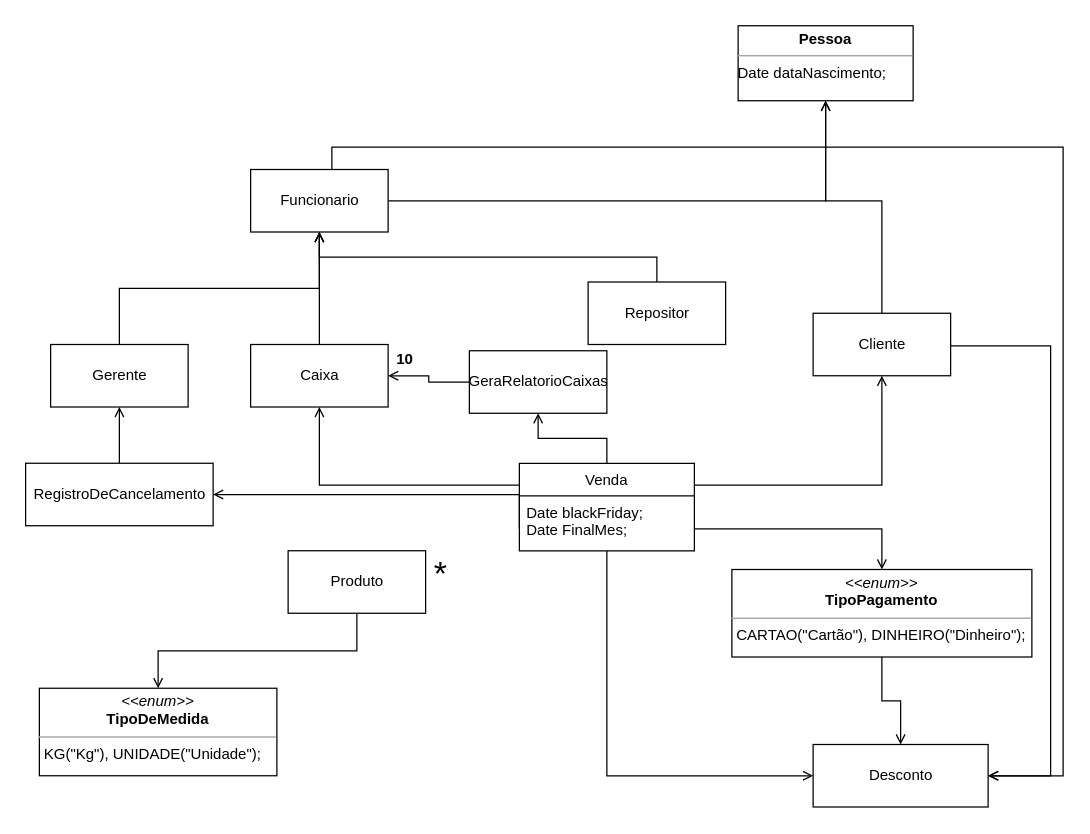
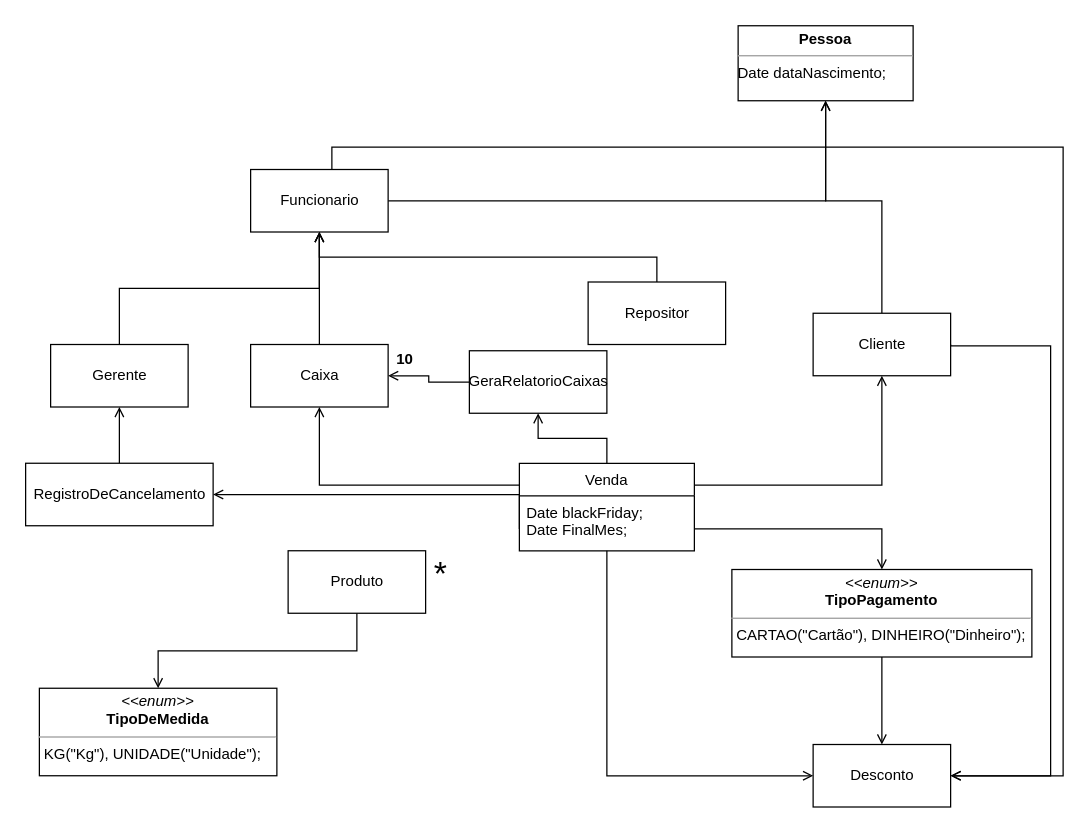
node "Desconto": size 175x63 -> 138x63
